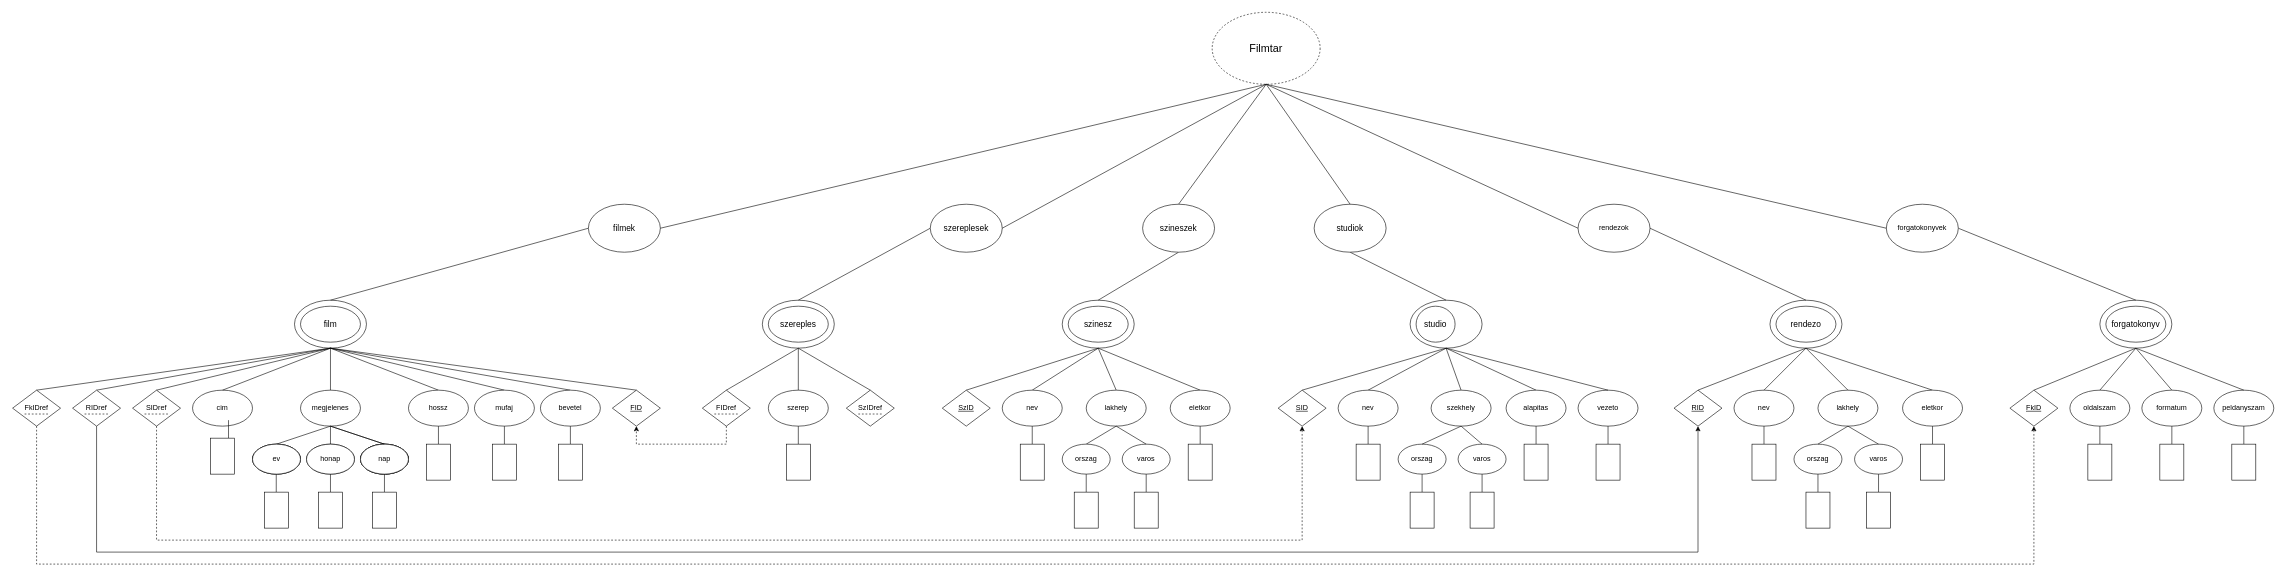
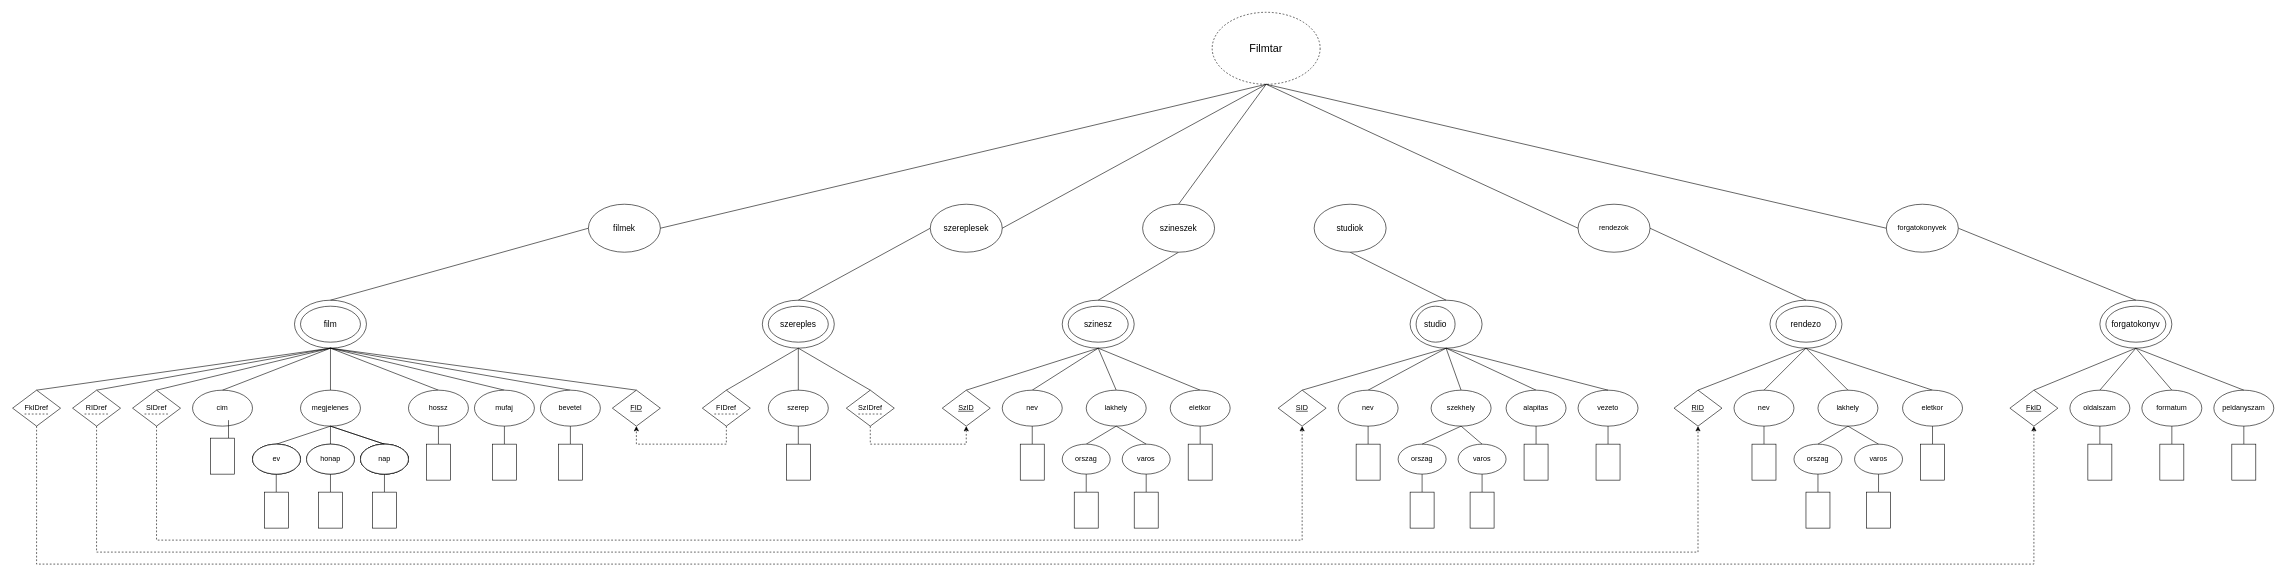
edge "Filmtar" -- "studiok": removed
edge "SzIDref" -> "SzID": added
edge "RIDref" -> "RID": style solid -> dashed
